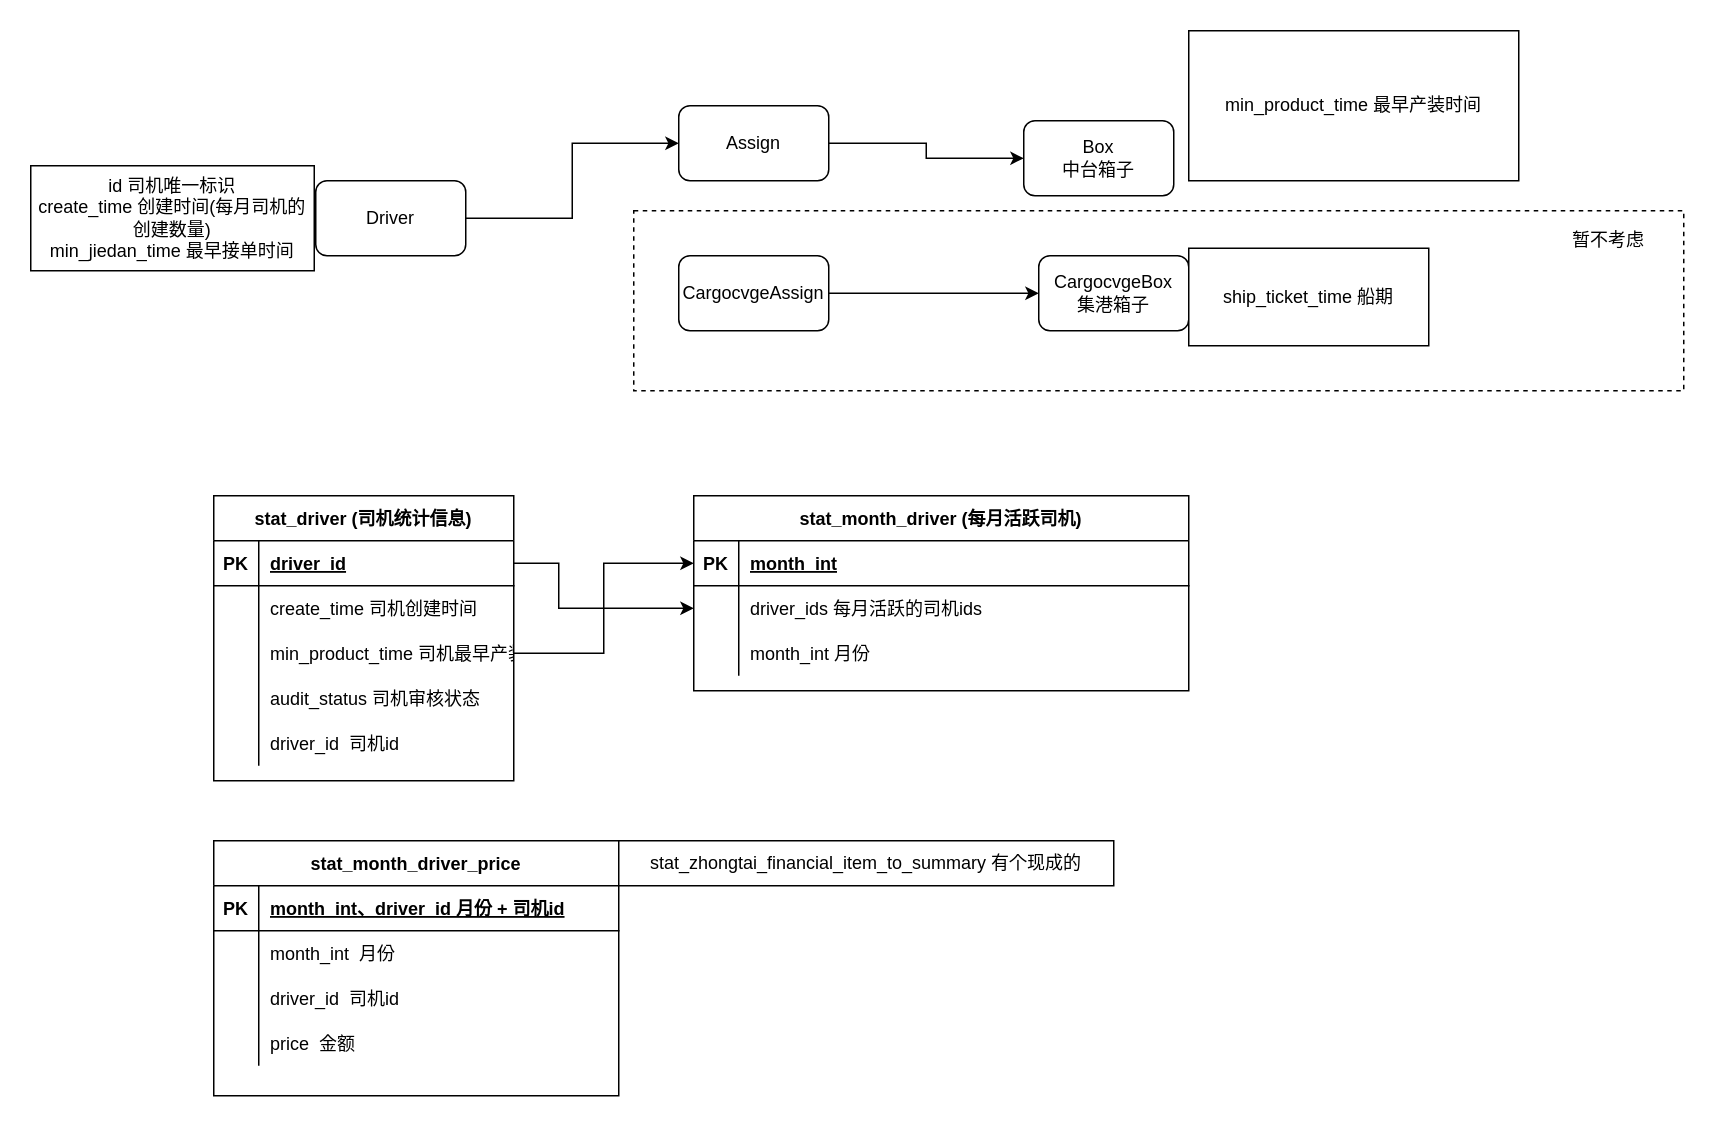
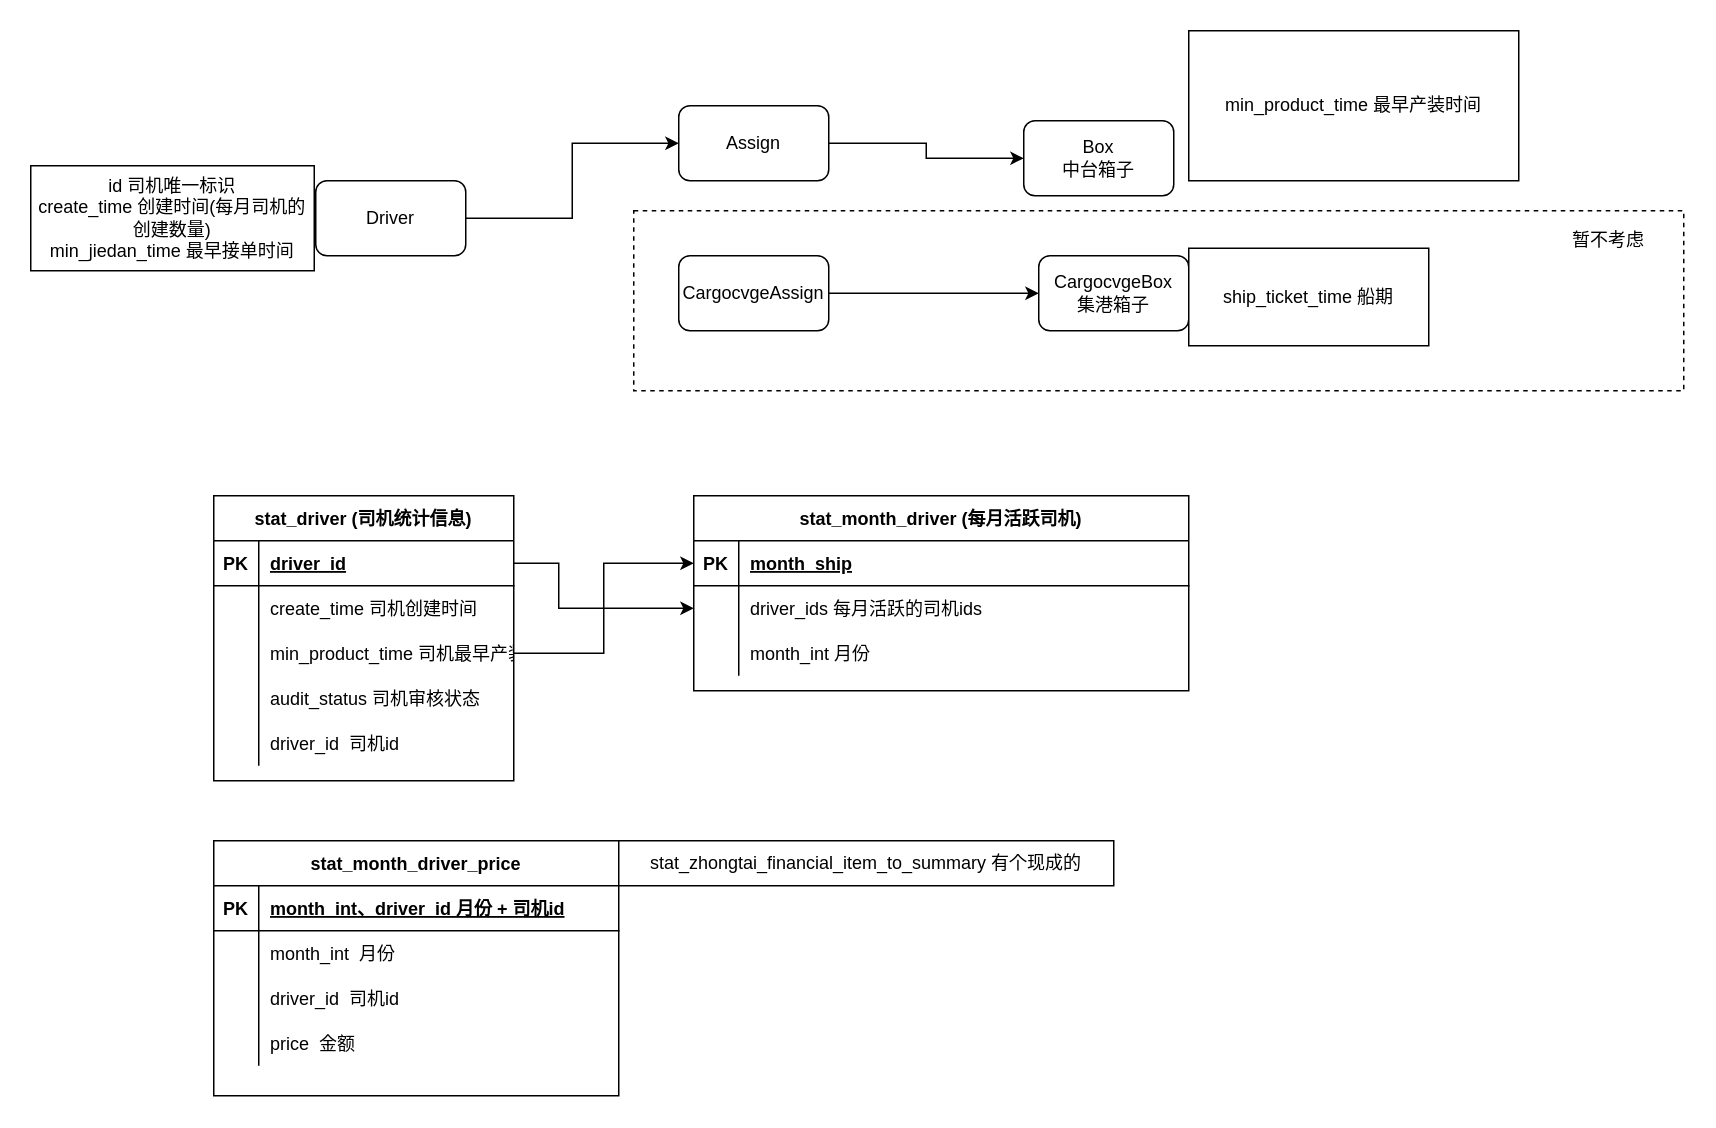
node "month_int": label "month_int" -> "month_ship"
